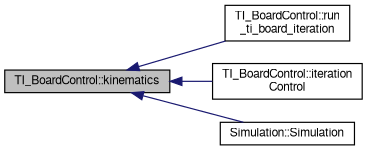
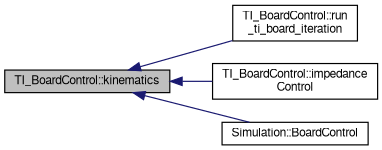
node "TI_BoardControl::iteration Control": label "TI_BoardControl::iteration Control" -> "TI_BoardControl::impedance Control"
node "Simulation::Simulation": label "Simulation::Simulation" -> "Simulation::BoardControl"
